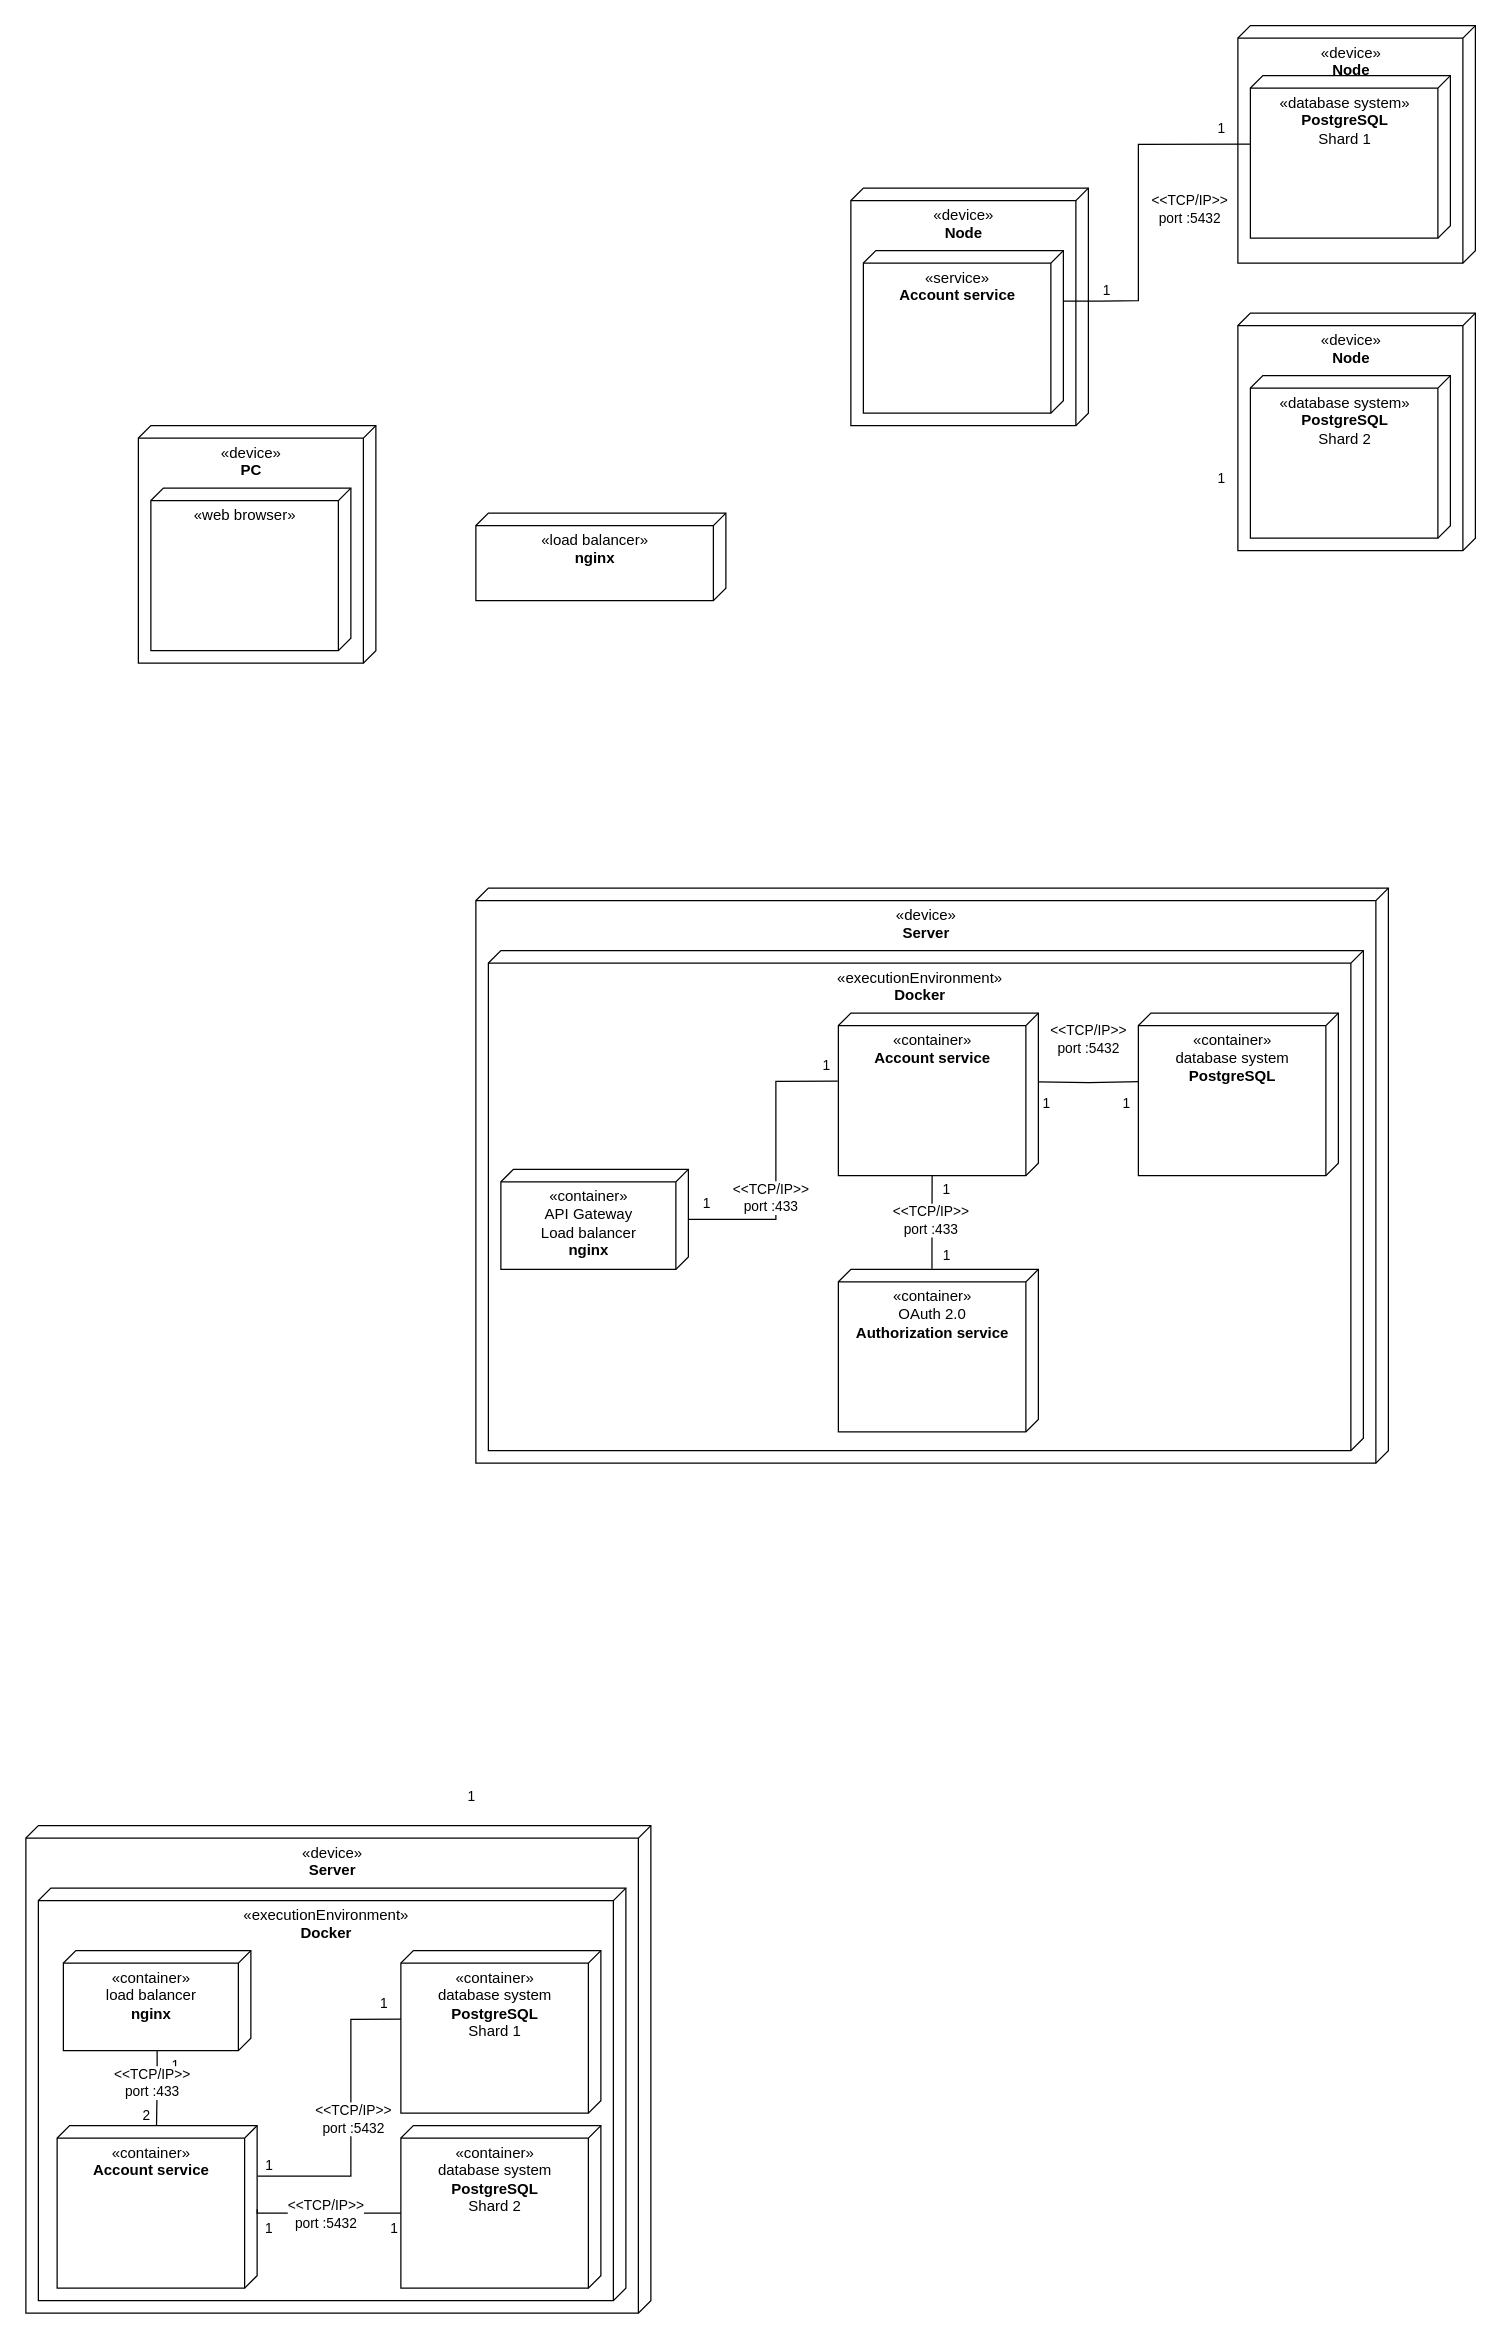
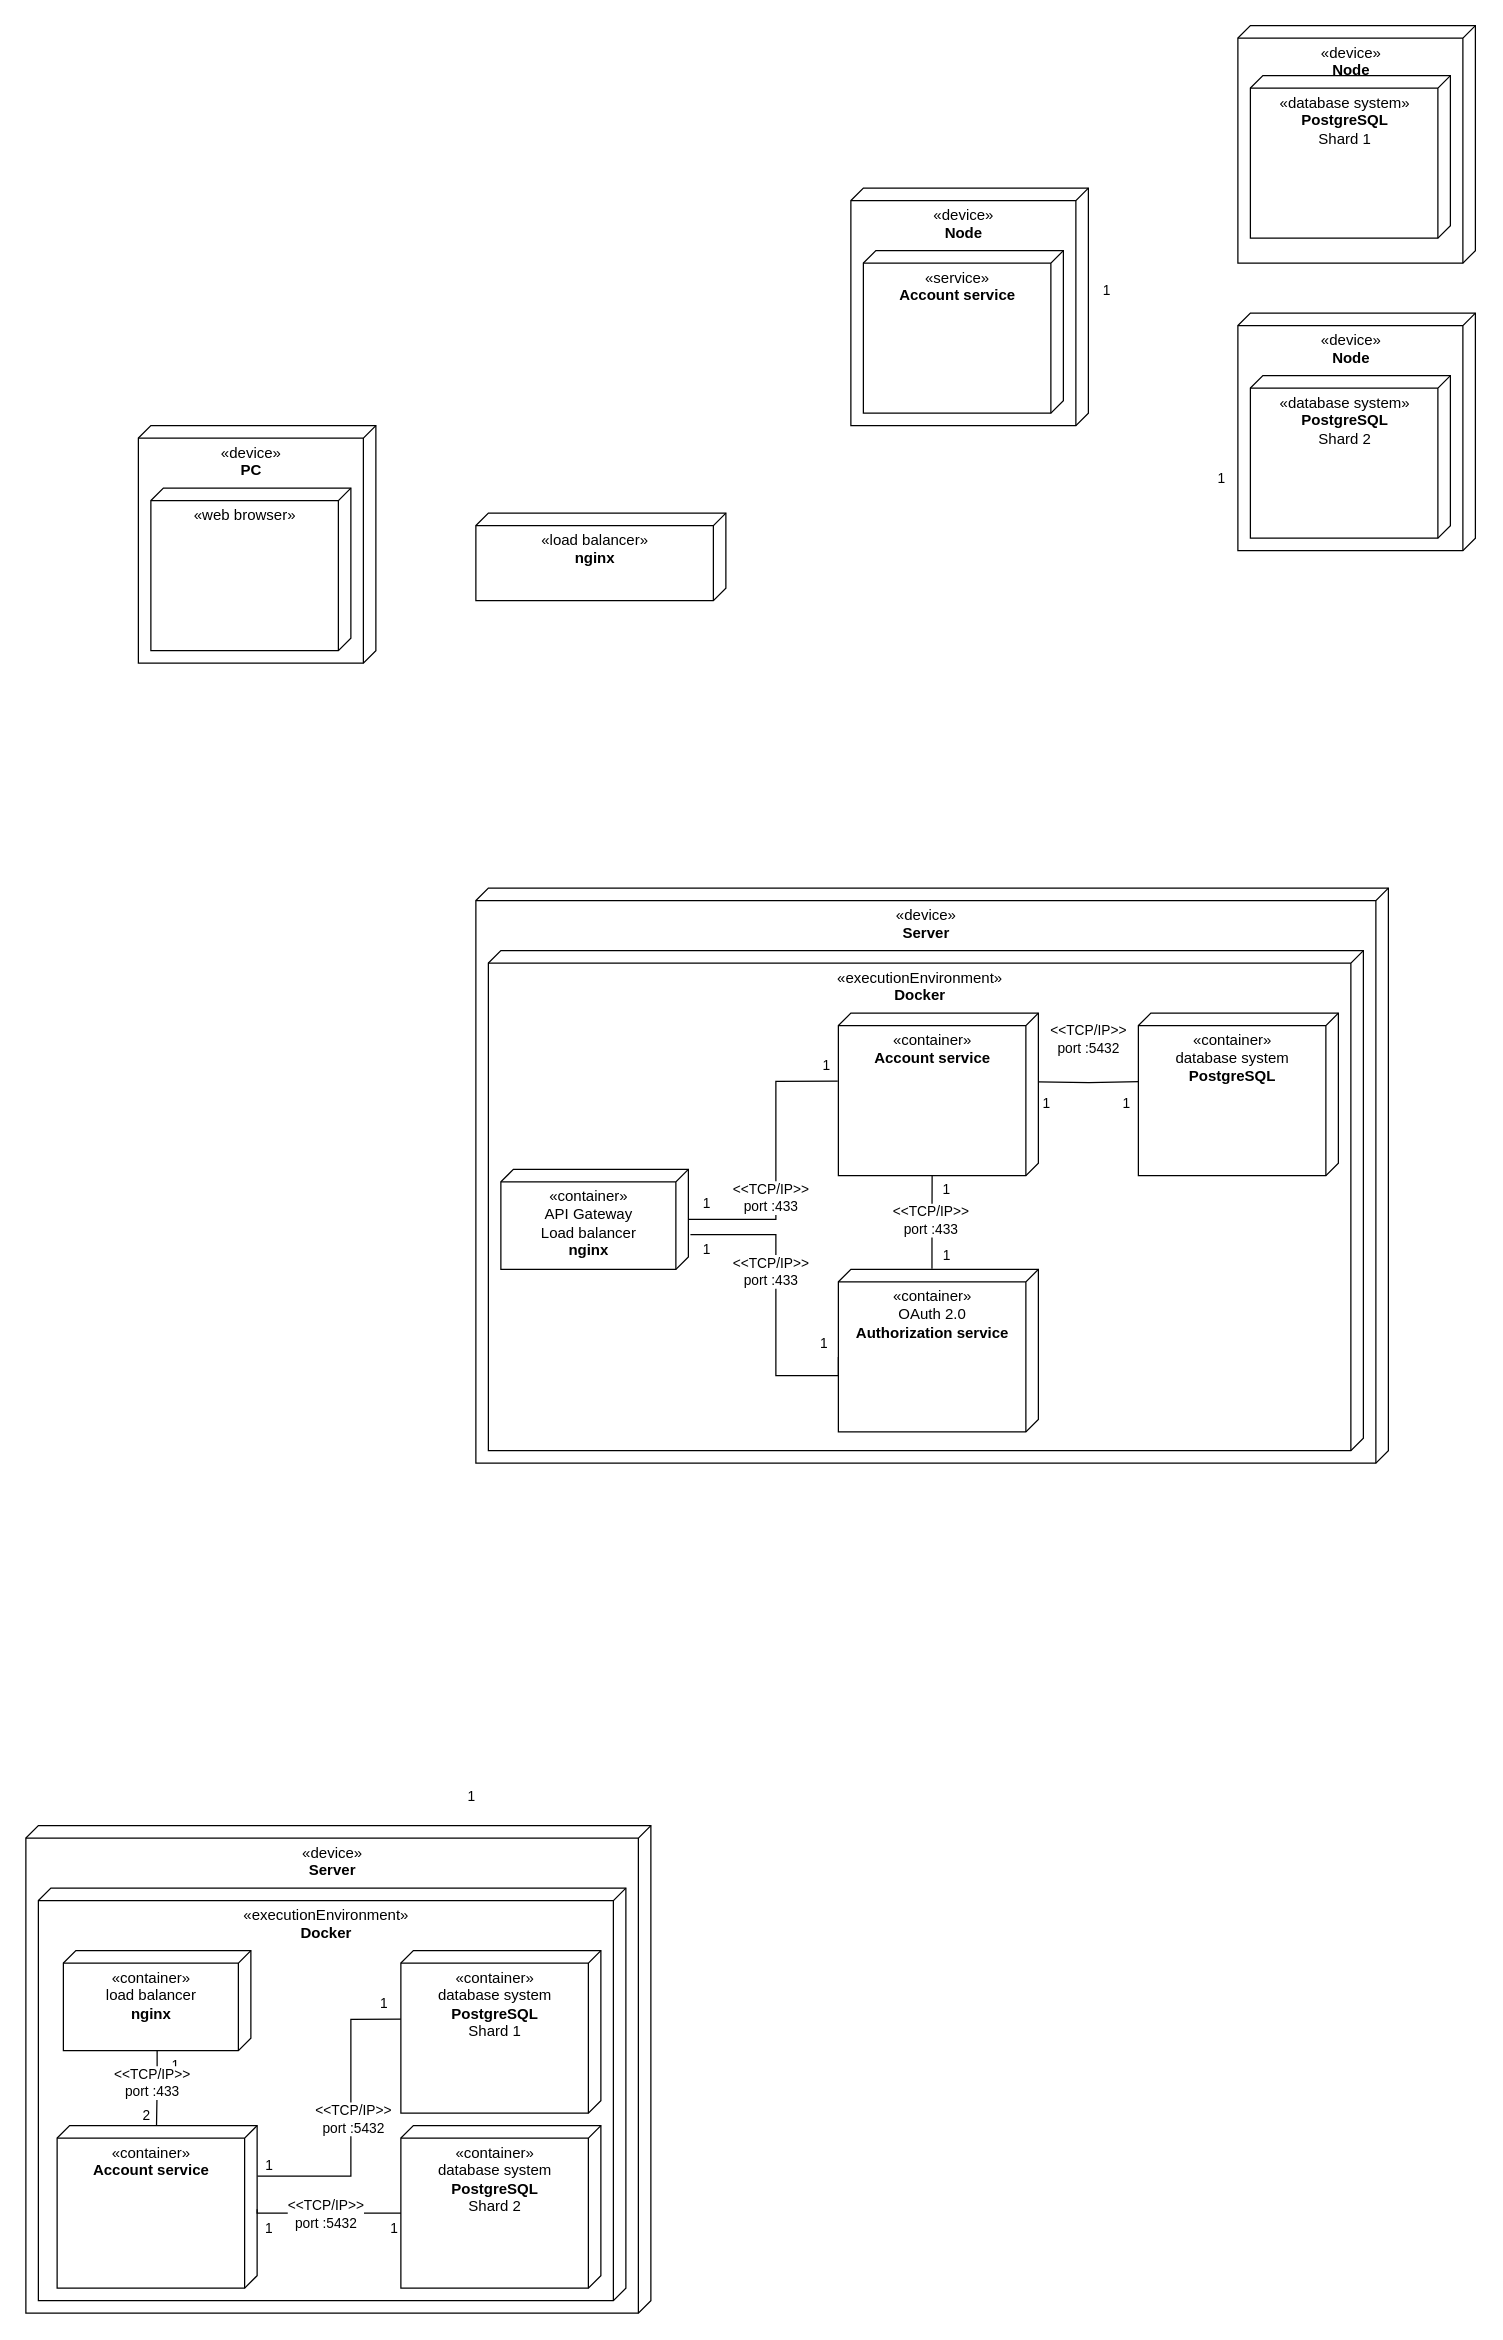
edge "«database system» PostgreSQL Shard 1" -- "«service» Account service": removed, labels "1", "<<TCP/IP>> port :5432"
edge "«container» API Gateway Load balancer nginx" -- "«container» OAuth 2.0 Authorization service": added, labels "1", "<<TCP/IP>> port :433", "1"
